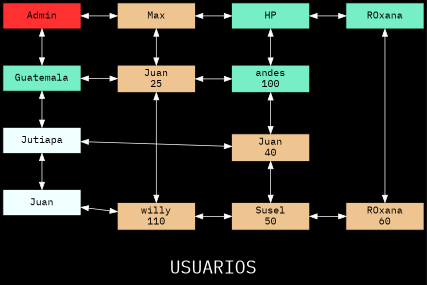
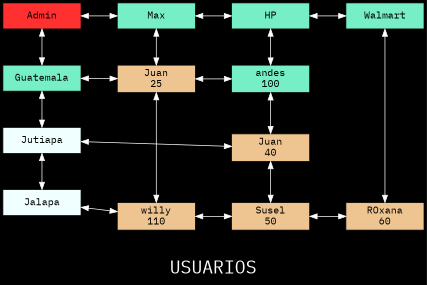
node "Max": fillcolor burlywood2 -> aquamarine2
node "ROxana": label "ROxana" -> "Walmart"
node "Juan": label "Juan" -> "Jalapa"
